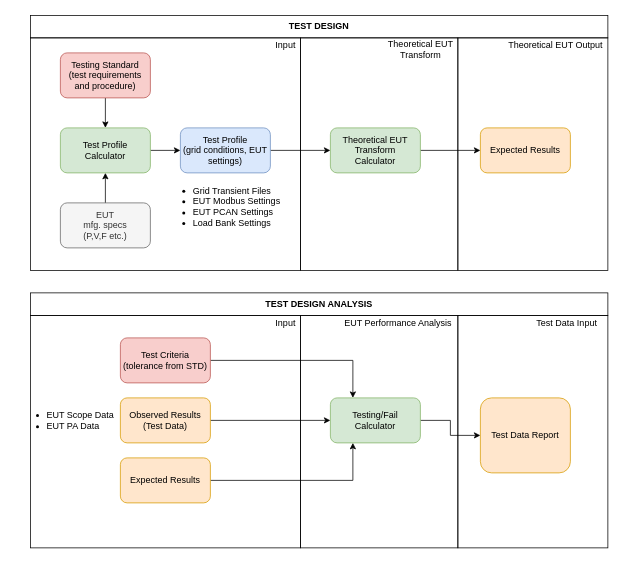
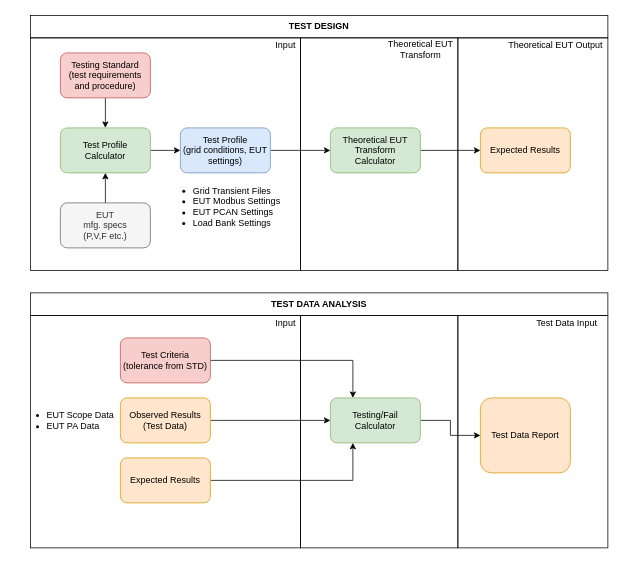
node "TEST DESIGN ANALYSIS": label "TEST DESIGN ANALYSIS" -> "TEST DATA ANALYSIS"
node "EUT Performance Analysis": removed
